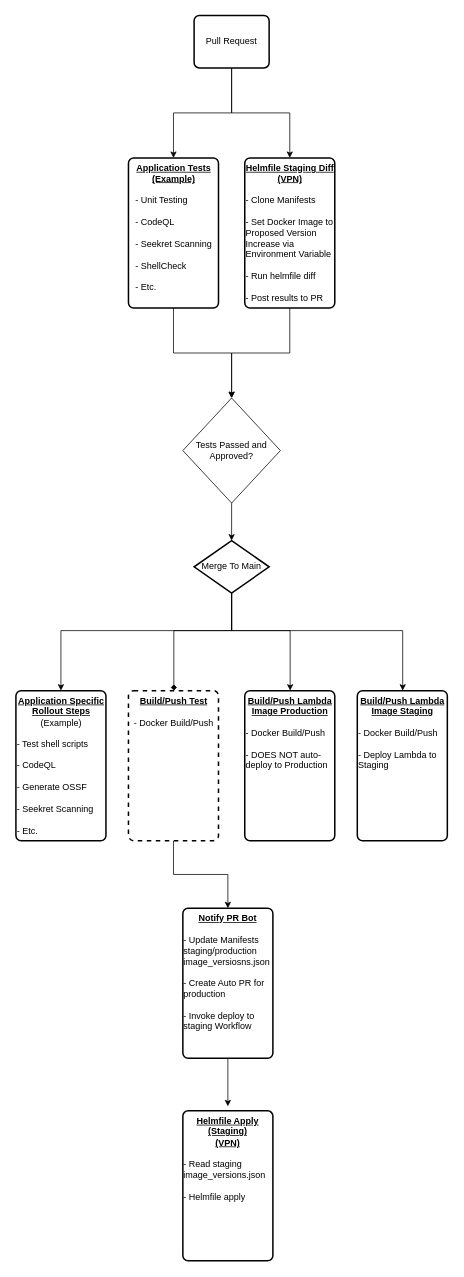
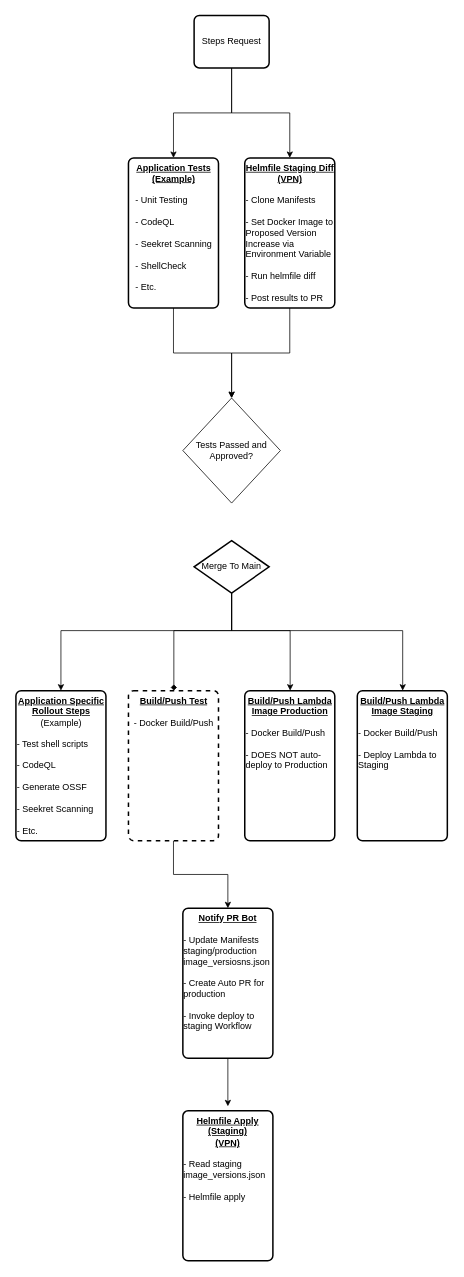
node "Pull Request": label "Pull Request" -> "Steps Request"
edge "Tests Passed and Approved?" -> "Merge To Main": removed
